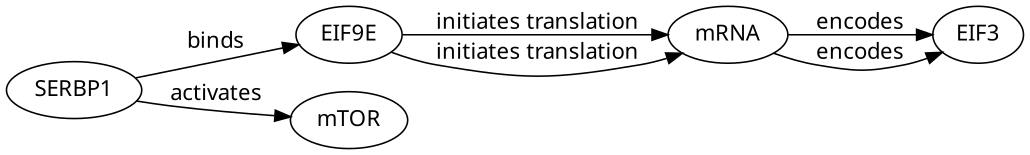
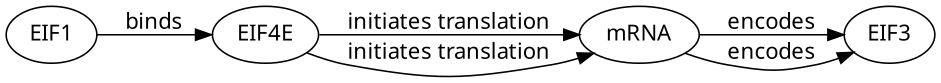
node "EIF9E": label "EIF9E" -> "EIF4E"
node "SERBP1": label "SERBP1" -> "EIF1"
node "mTOR": removed
